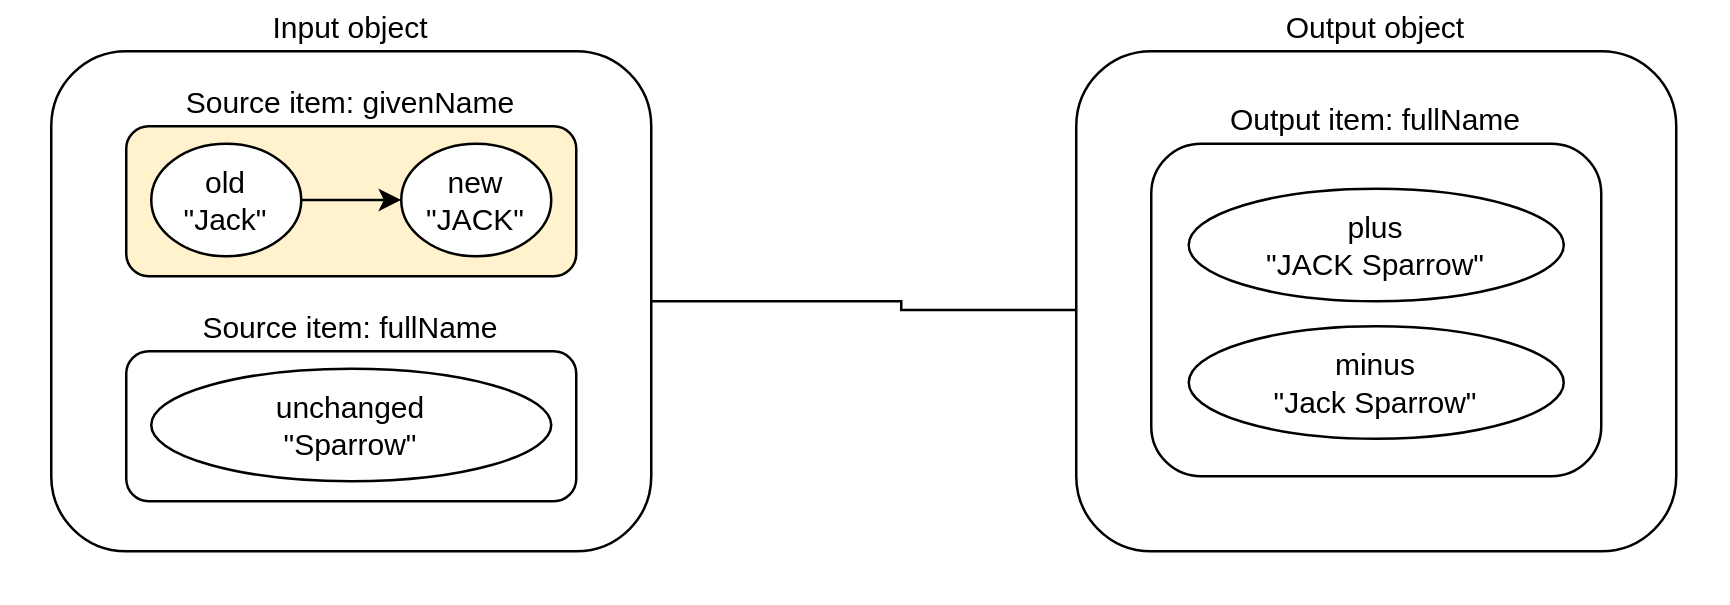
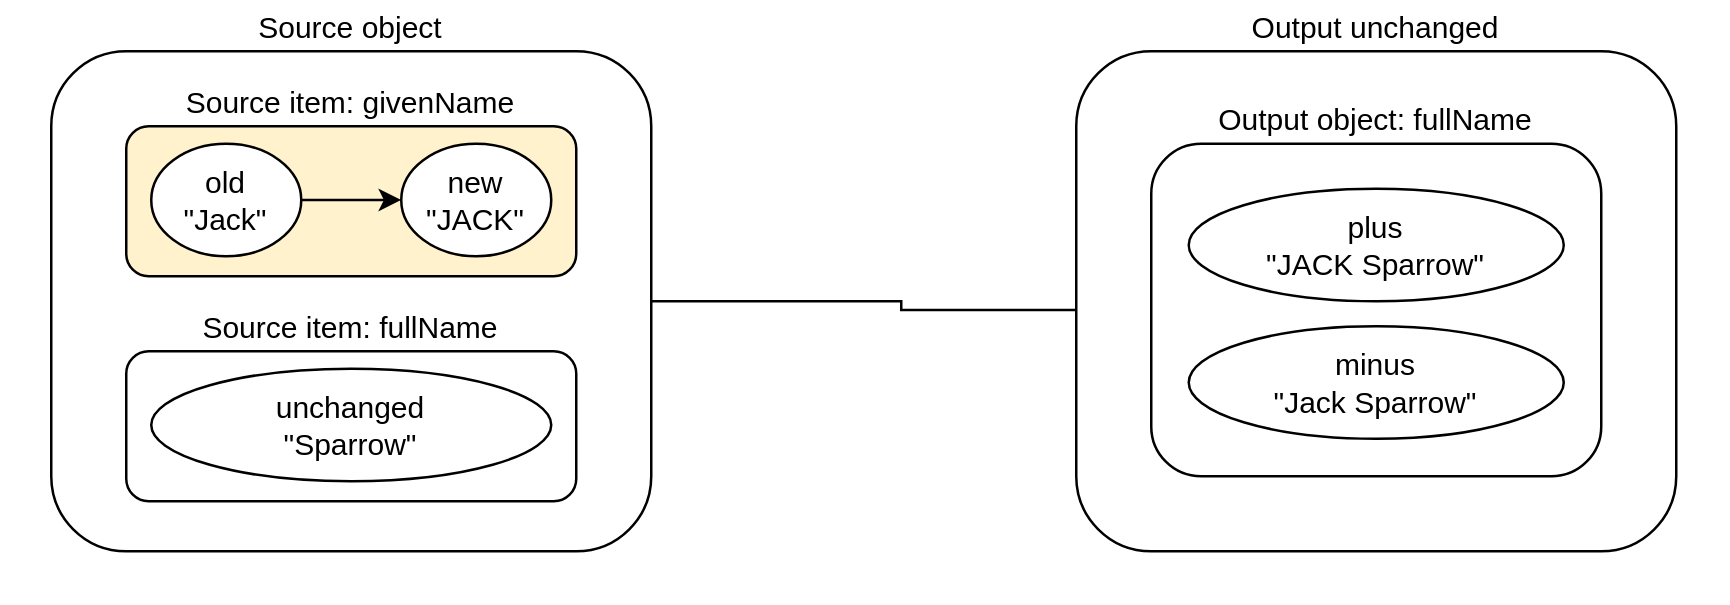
node "Input object": label "Input object" -> "Source object"
node "Output object": label "Output object" -> "Output unchanged"
node "Output item: fullName": label "Output item: fullName" -> "Output object: fullName"
